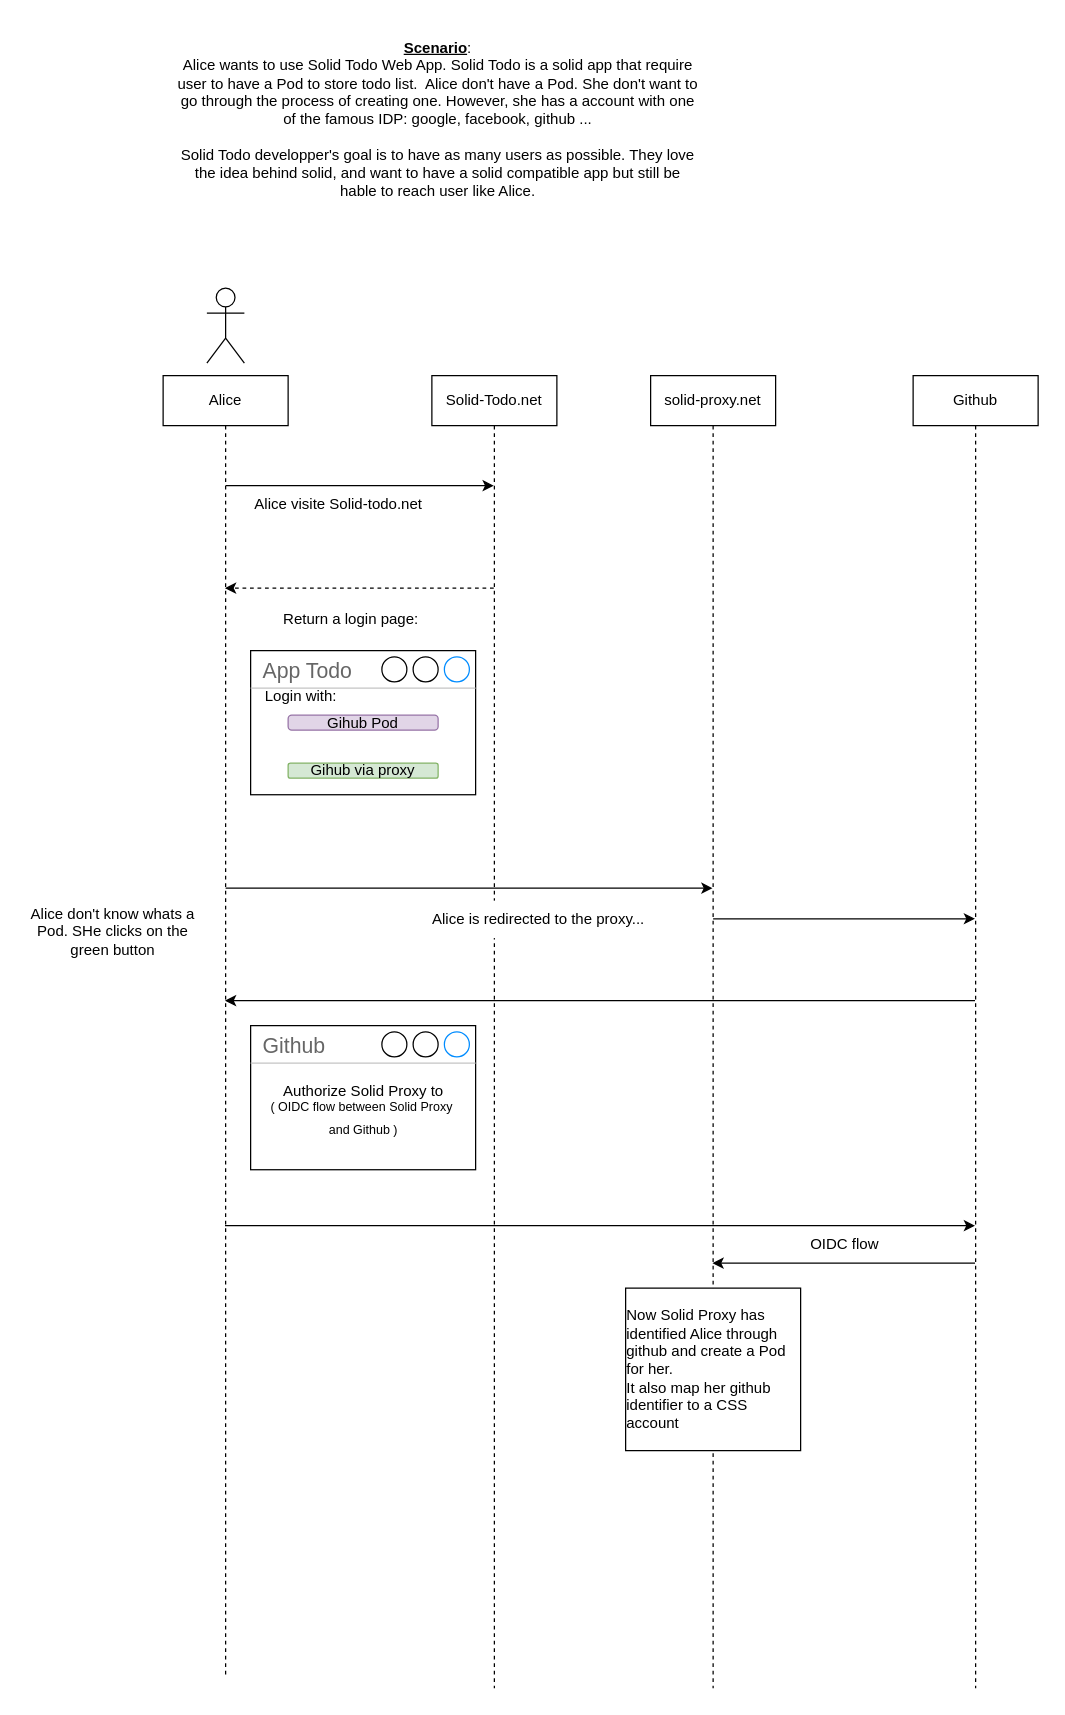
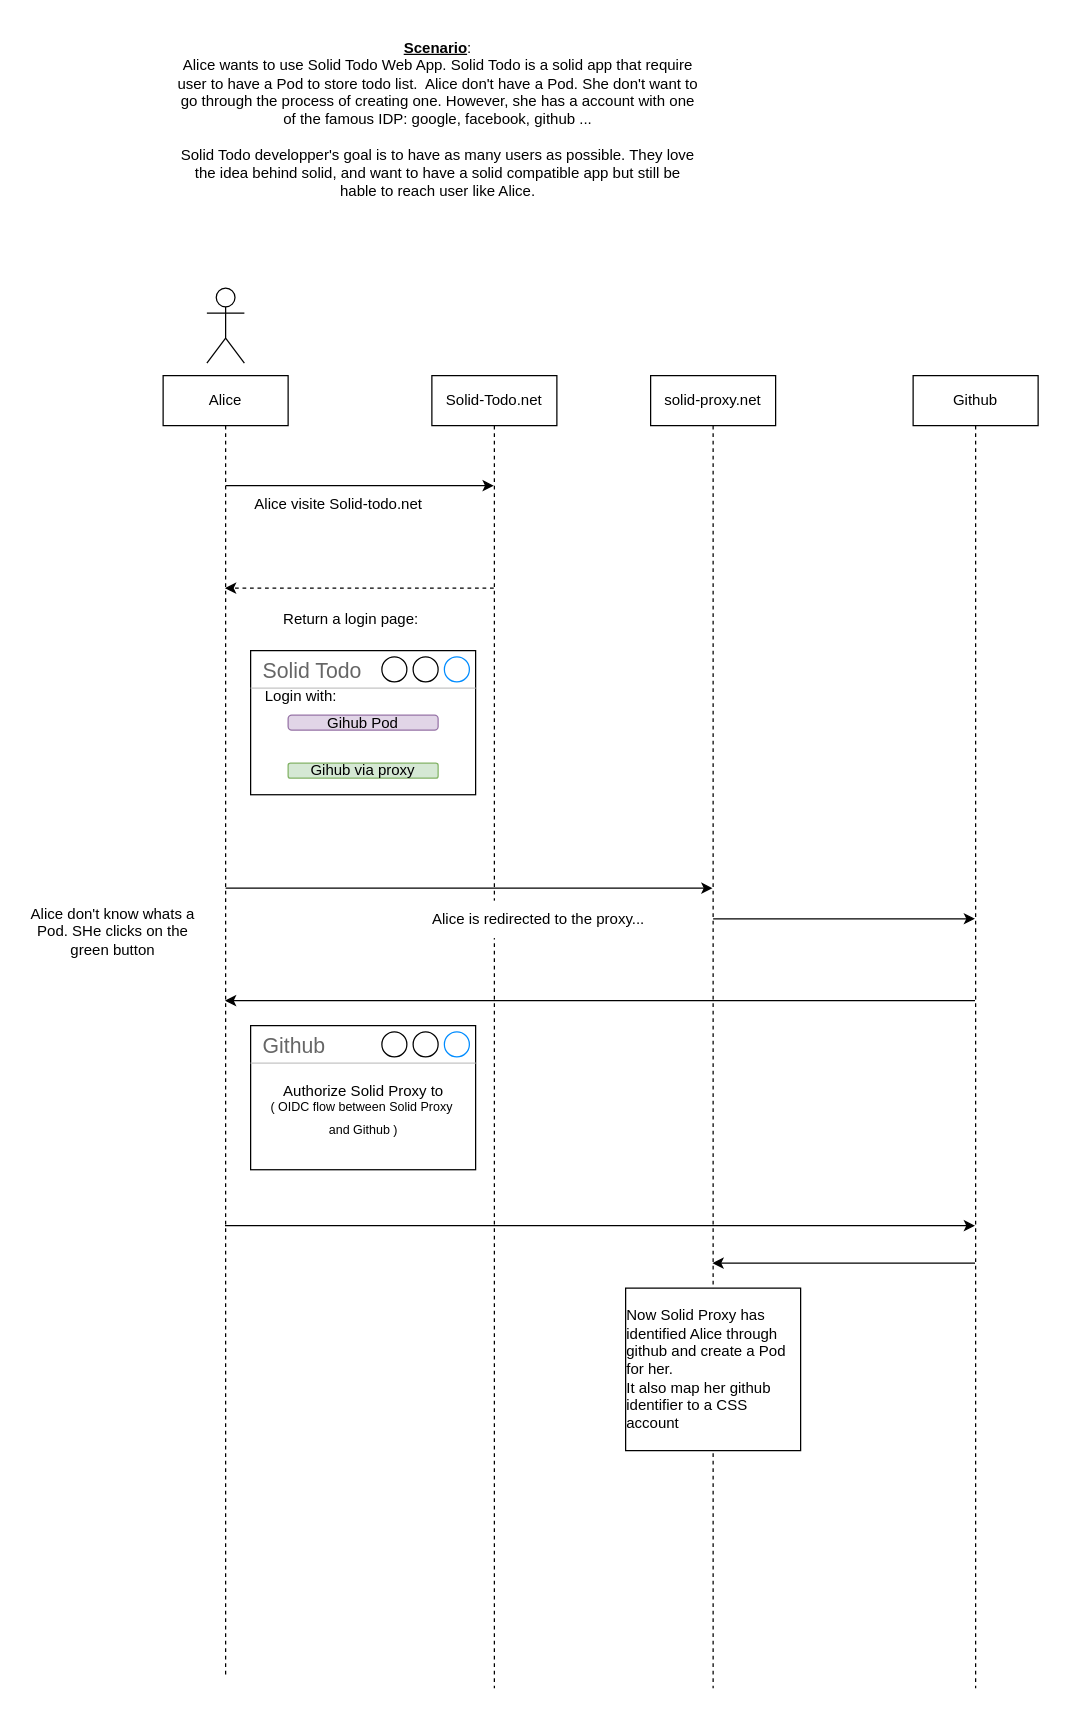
node "App Todo": label "App Todo" -> "Solid Todo"
node "OIDC flow": removed
